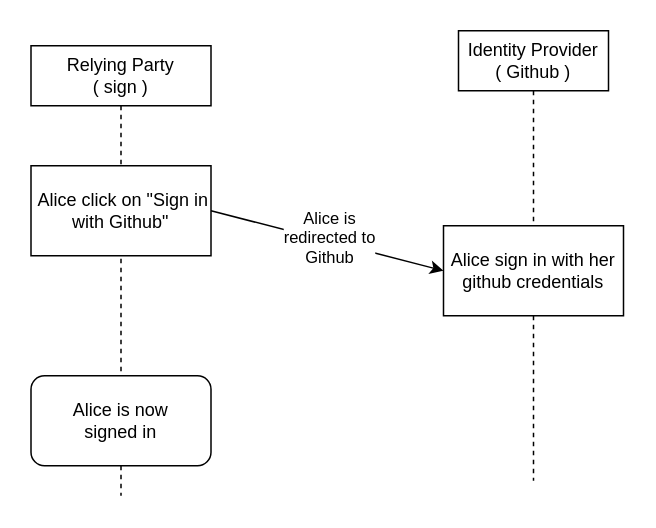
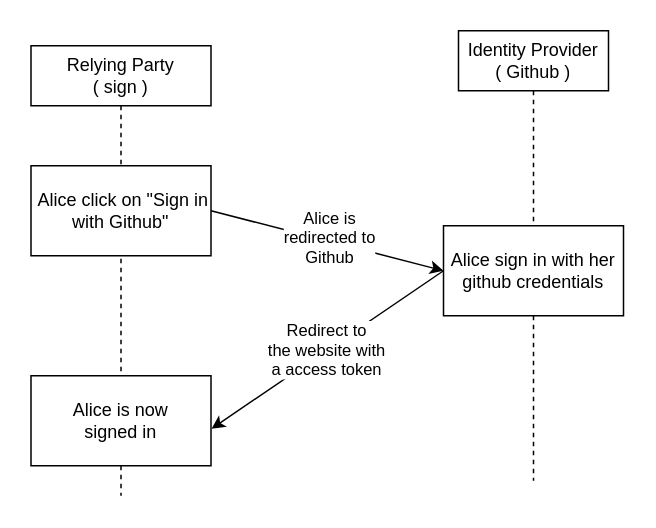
edge "Alice sign in with her github credentials" -> "Alice is now signed in": added, label "Redirect to the website with a access token"
node "Alice is now signed in": shape rounded rectangle -> rectangle
